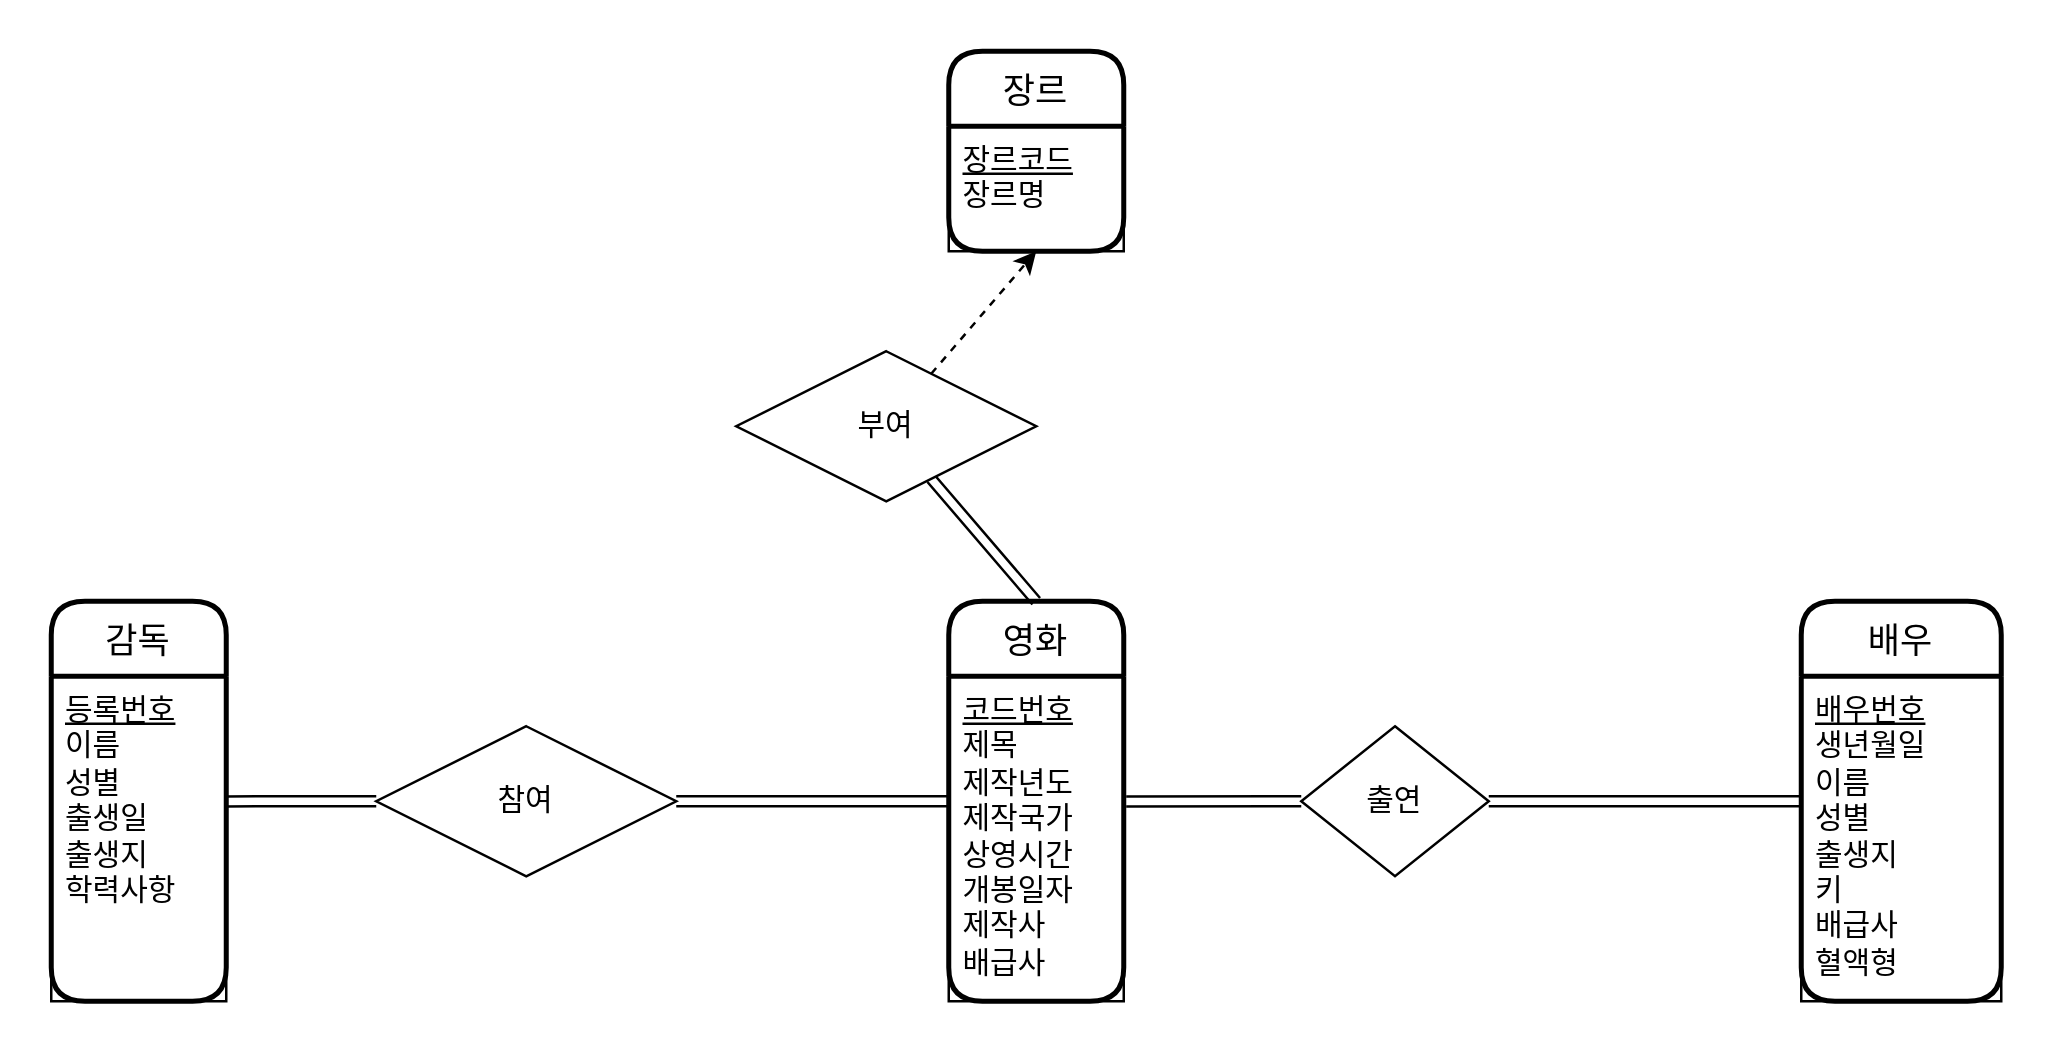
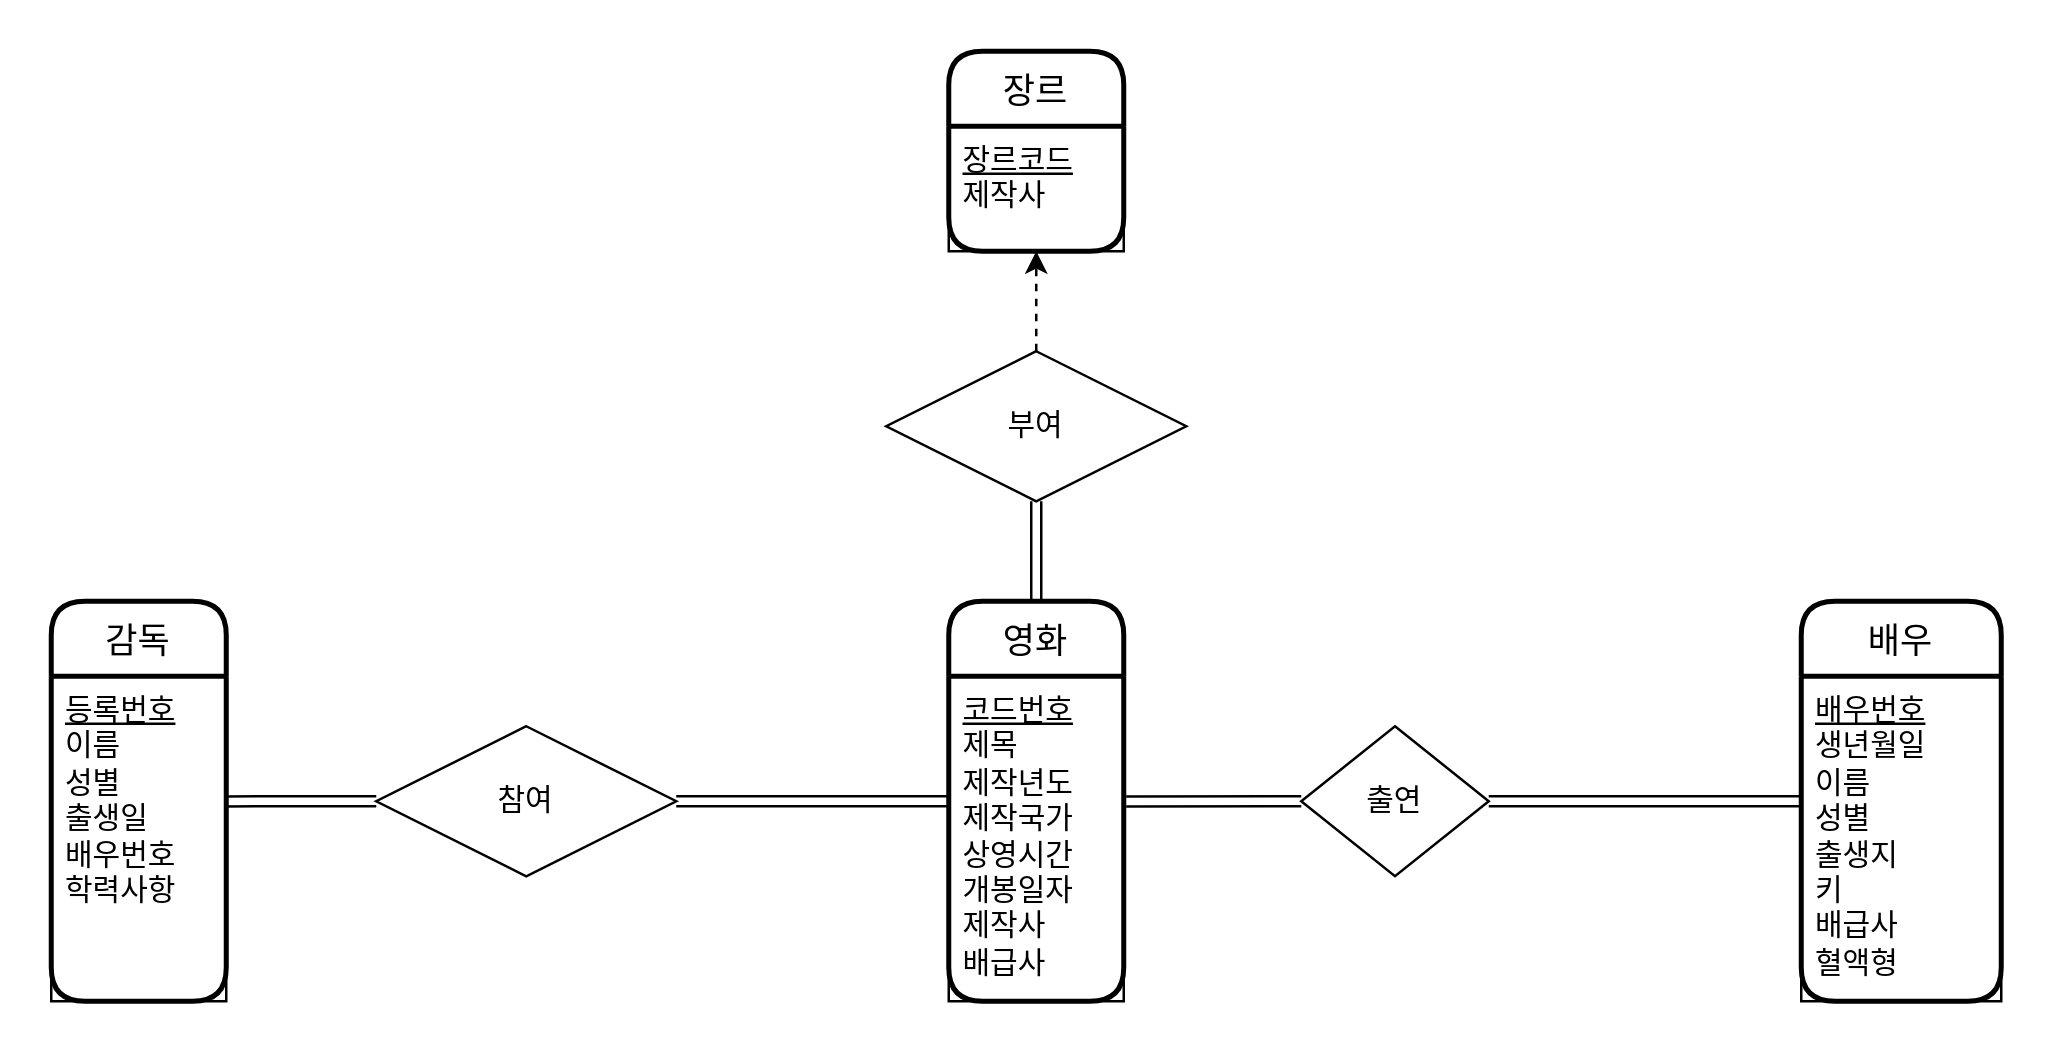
node "장르코드 장르명": label "장르코드 장르명" -> "장르코드 제작사"
node "부여": moved (886, 426) -> (1036, 426)
node "등록번호 이름 성별 출생일 출생지 학력사항": label "등록번호 이름 성별 출생일 출생지 학력사항" -> "등록번호 이름 성별 출생일 배우번호 학력사항"
